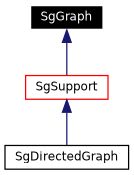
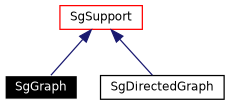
edge "SgSupport" -> "SgGraph": reversed
